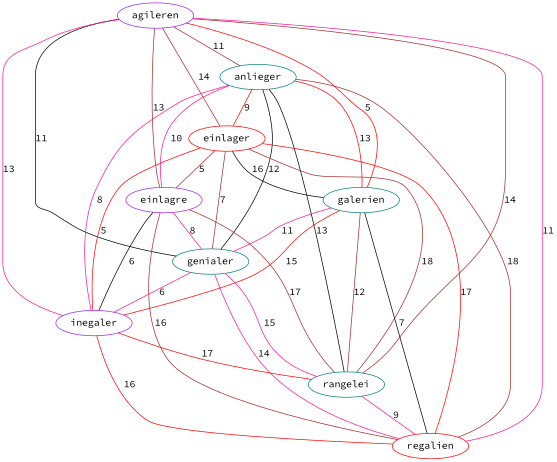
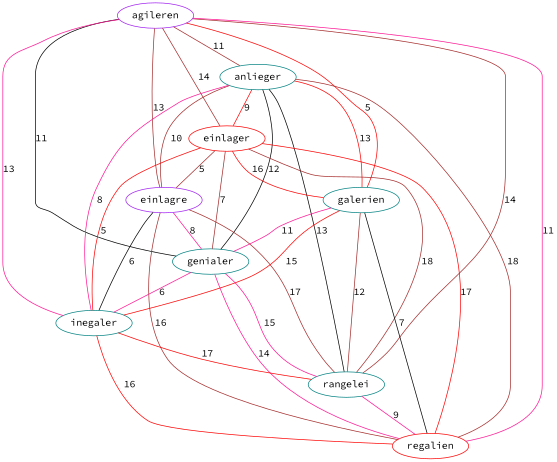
edge "anlieger" -- "einlagre": color deeppink -> brown
edge "einlager" -- "galerien": color black -> red
node "inegaler": color purple -> teal
